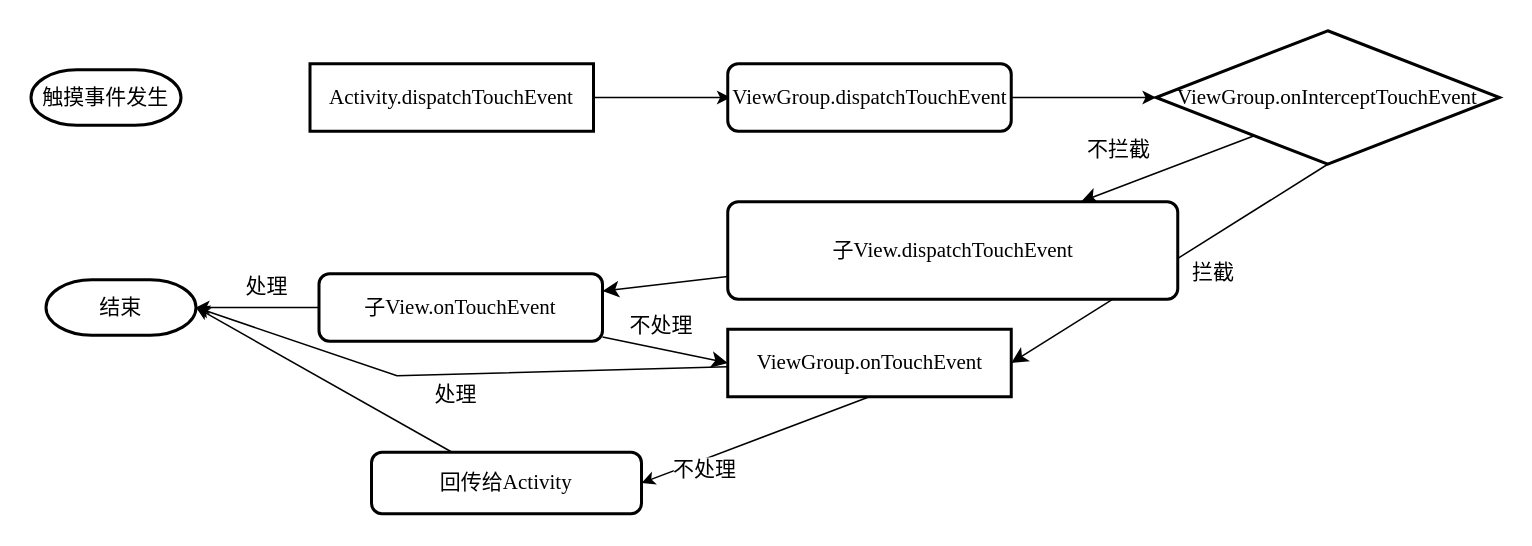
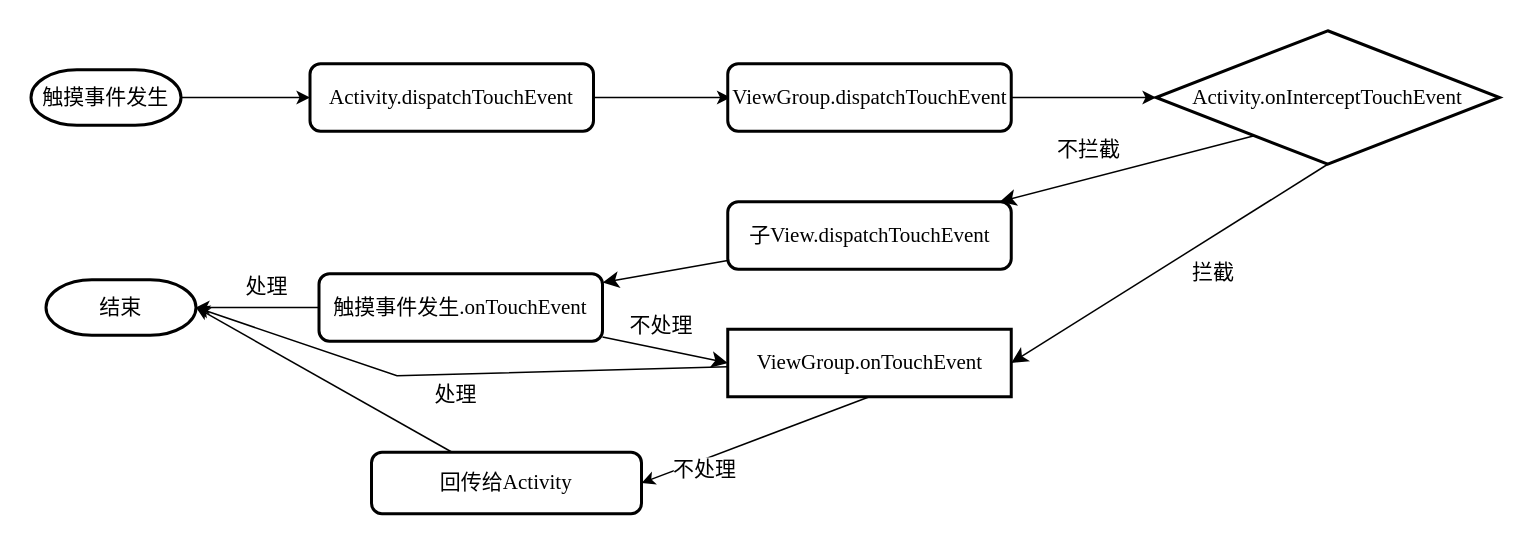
edge "触摸事件发生" -> "Activity.dispatchTouchEvent": added
node "Activity.dispatchTouchEvent": shape rectangle -> rounded rectangle
node "ViewGroup.onInterceptTouchEvent": label "ViewGroup.onInterceptTouchEvent" -> "Activity.onInterceptTouchEvent"
node "子View.dispatchTouchEvent": size 450x98 -> 284x68
node "子View.onTouchEvent": label "子View.onTouchEvent" -> "触摸事件发生.onTouchEvent"
